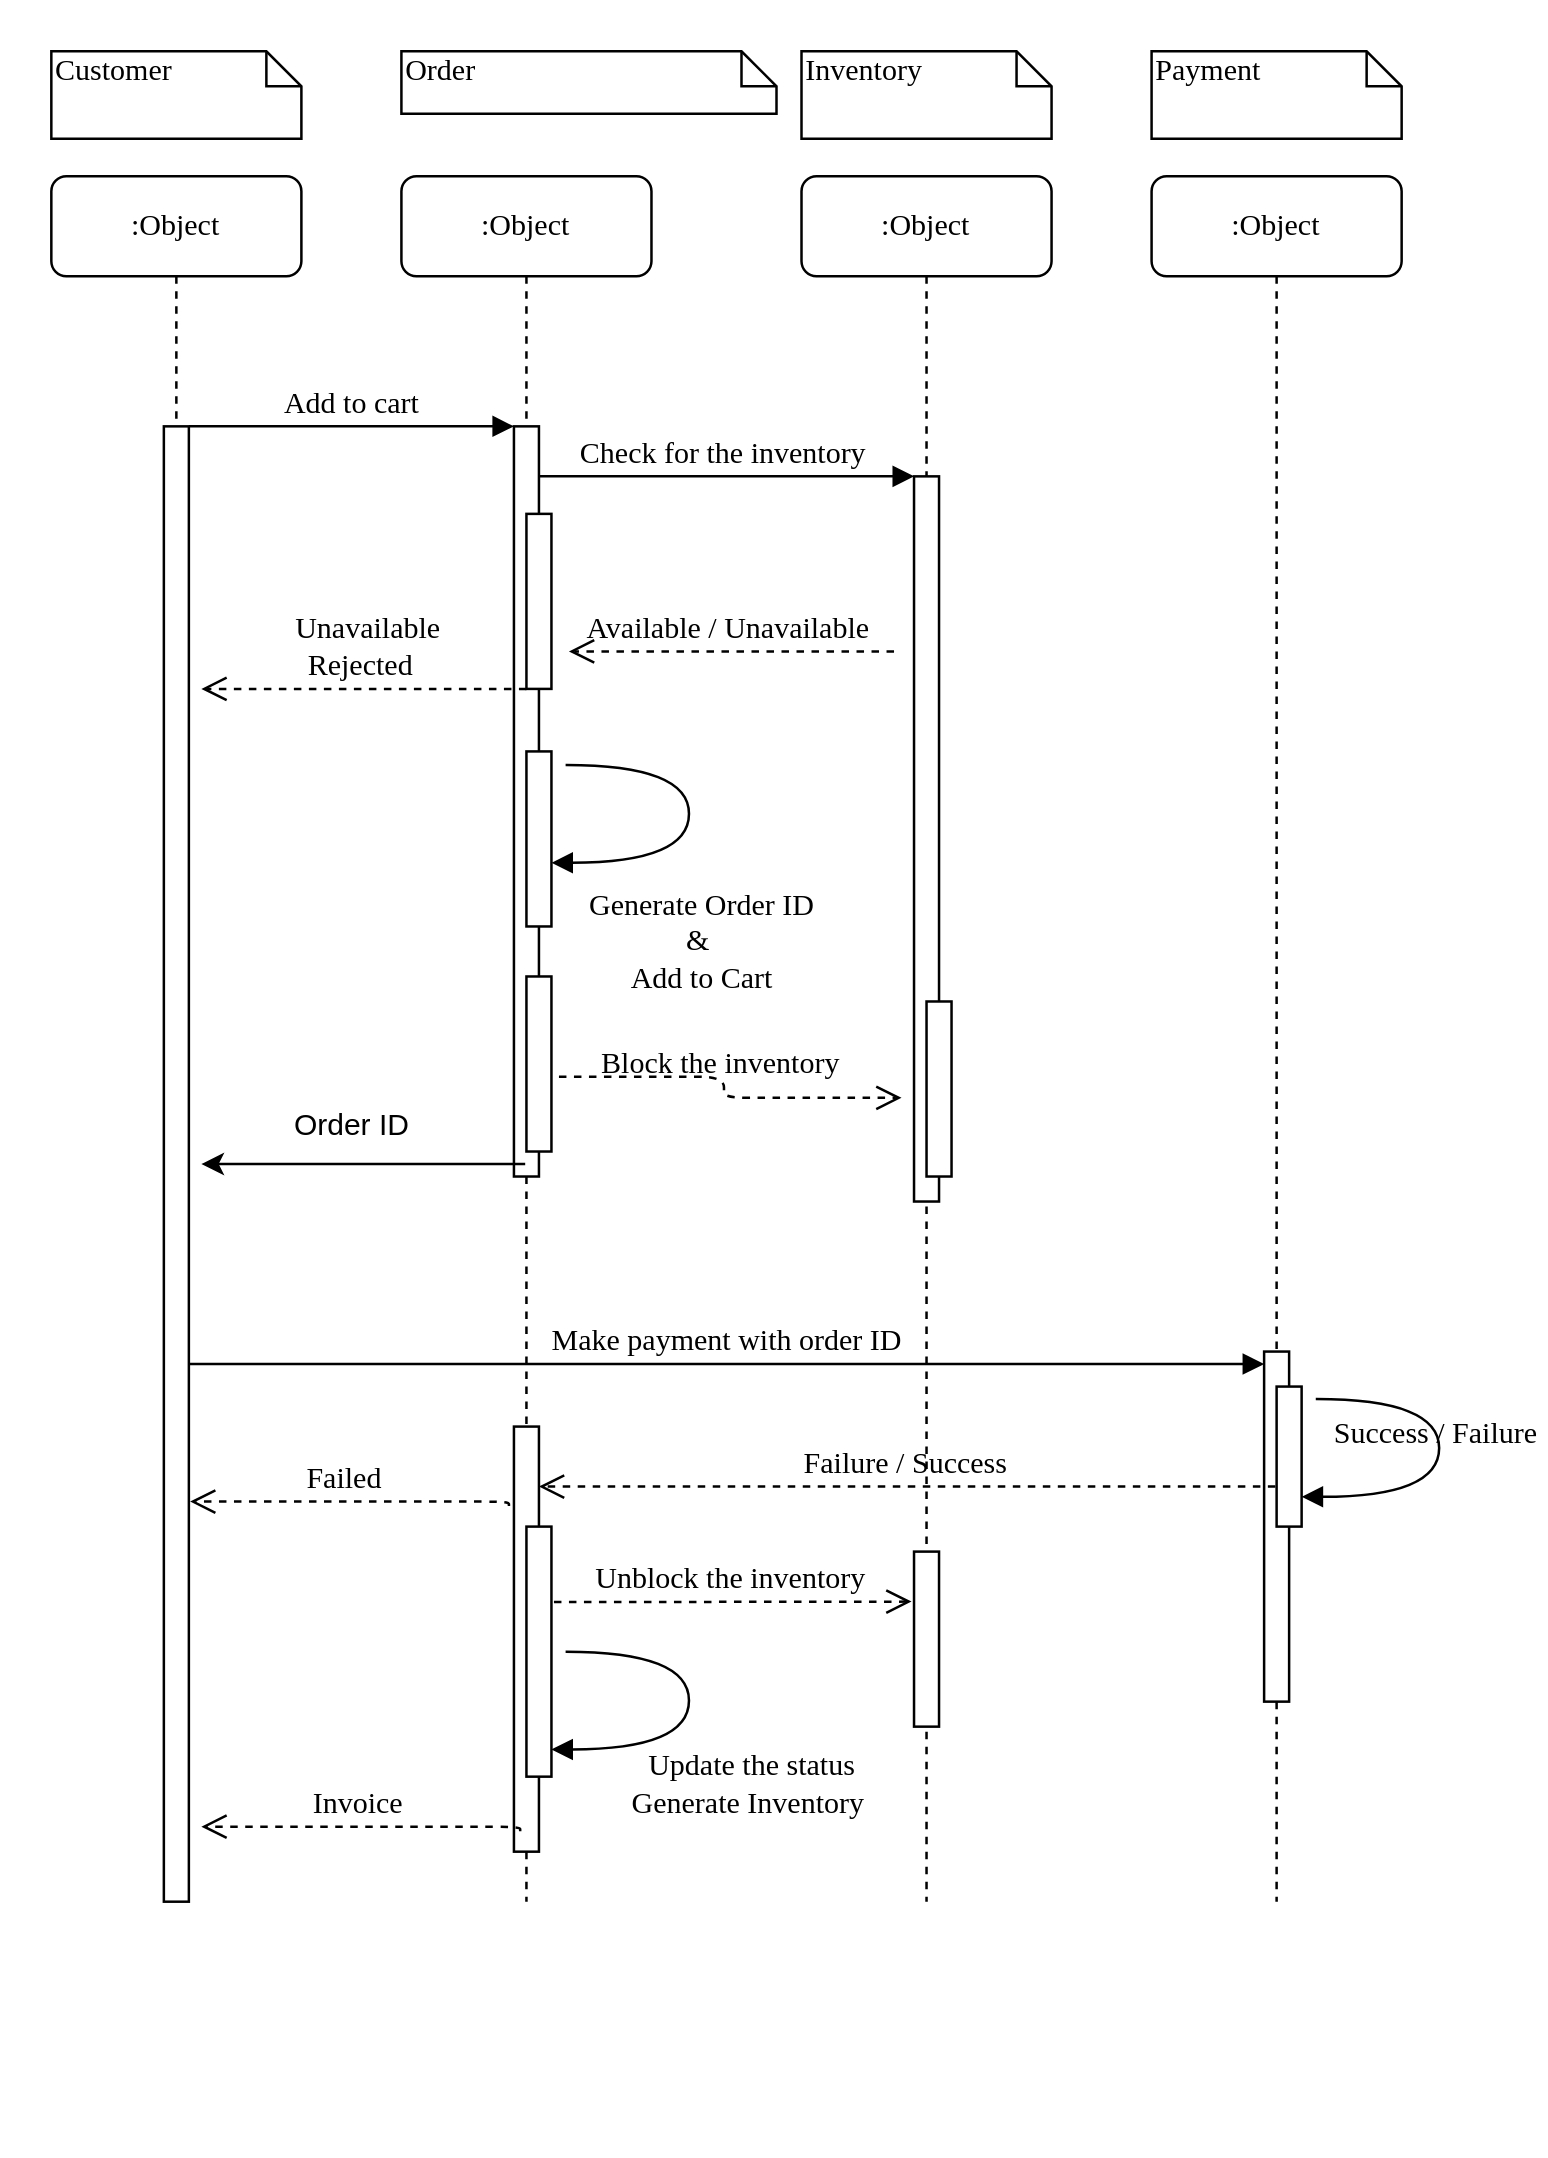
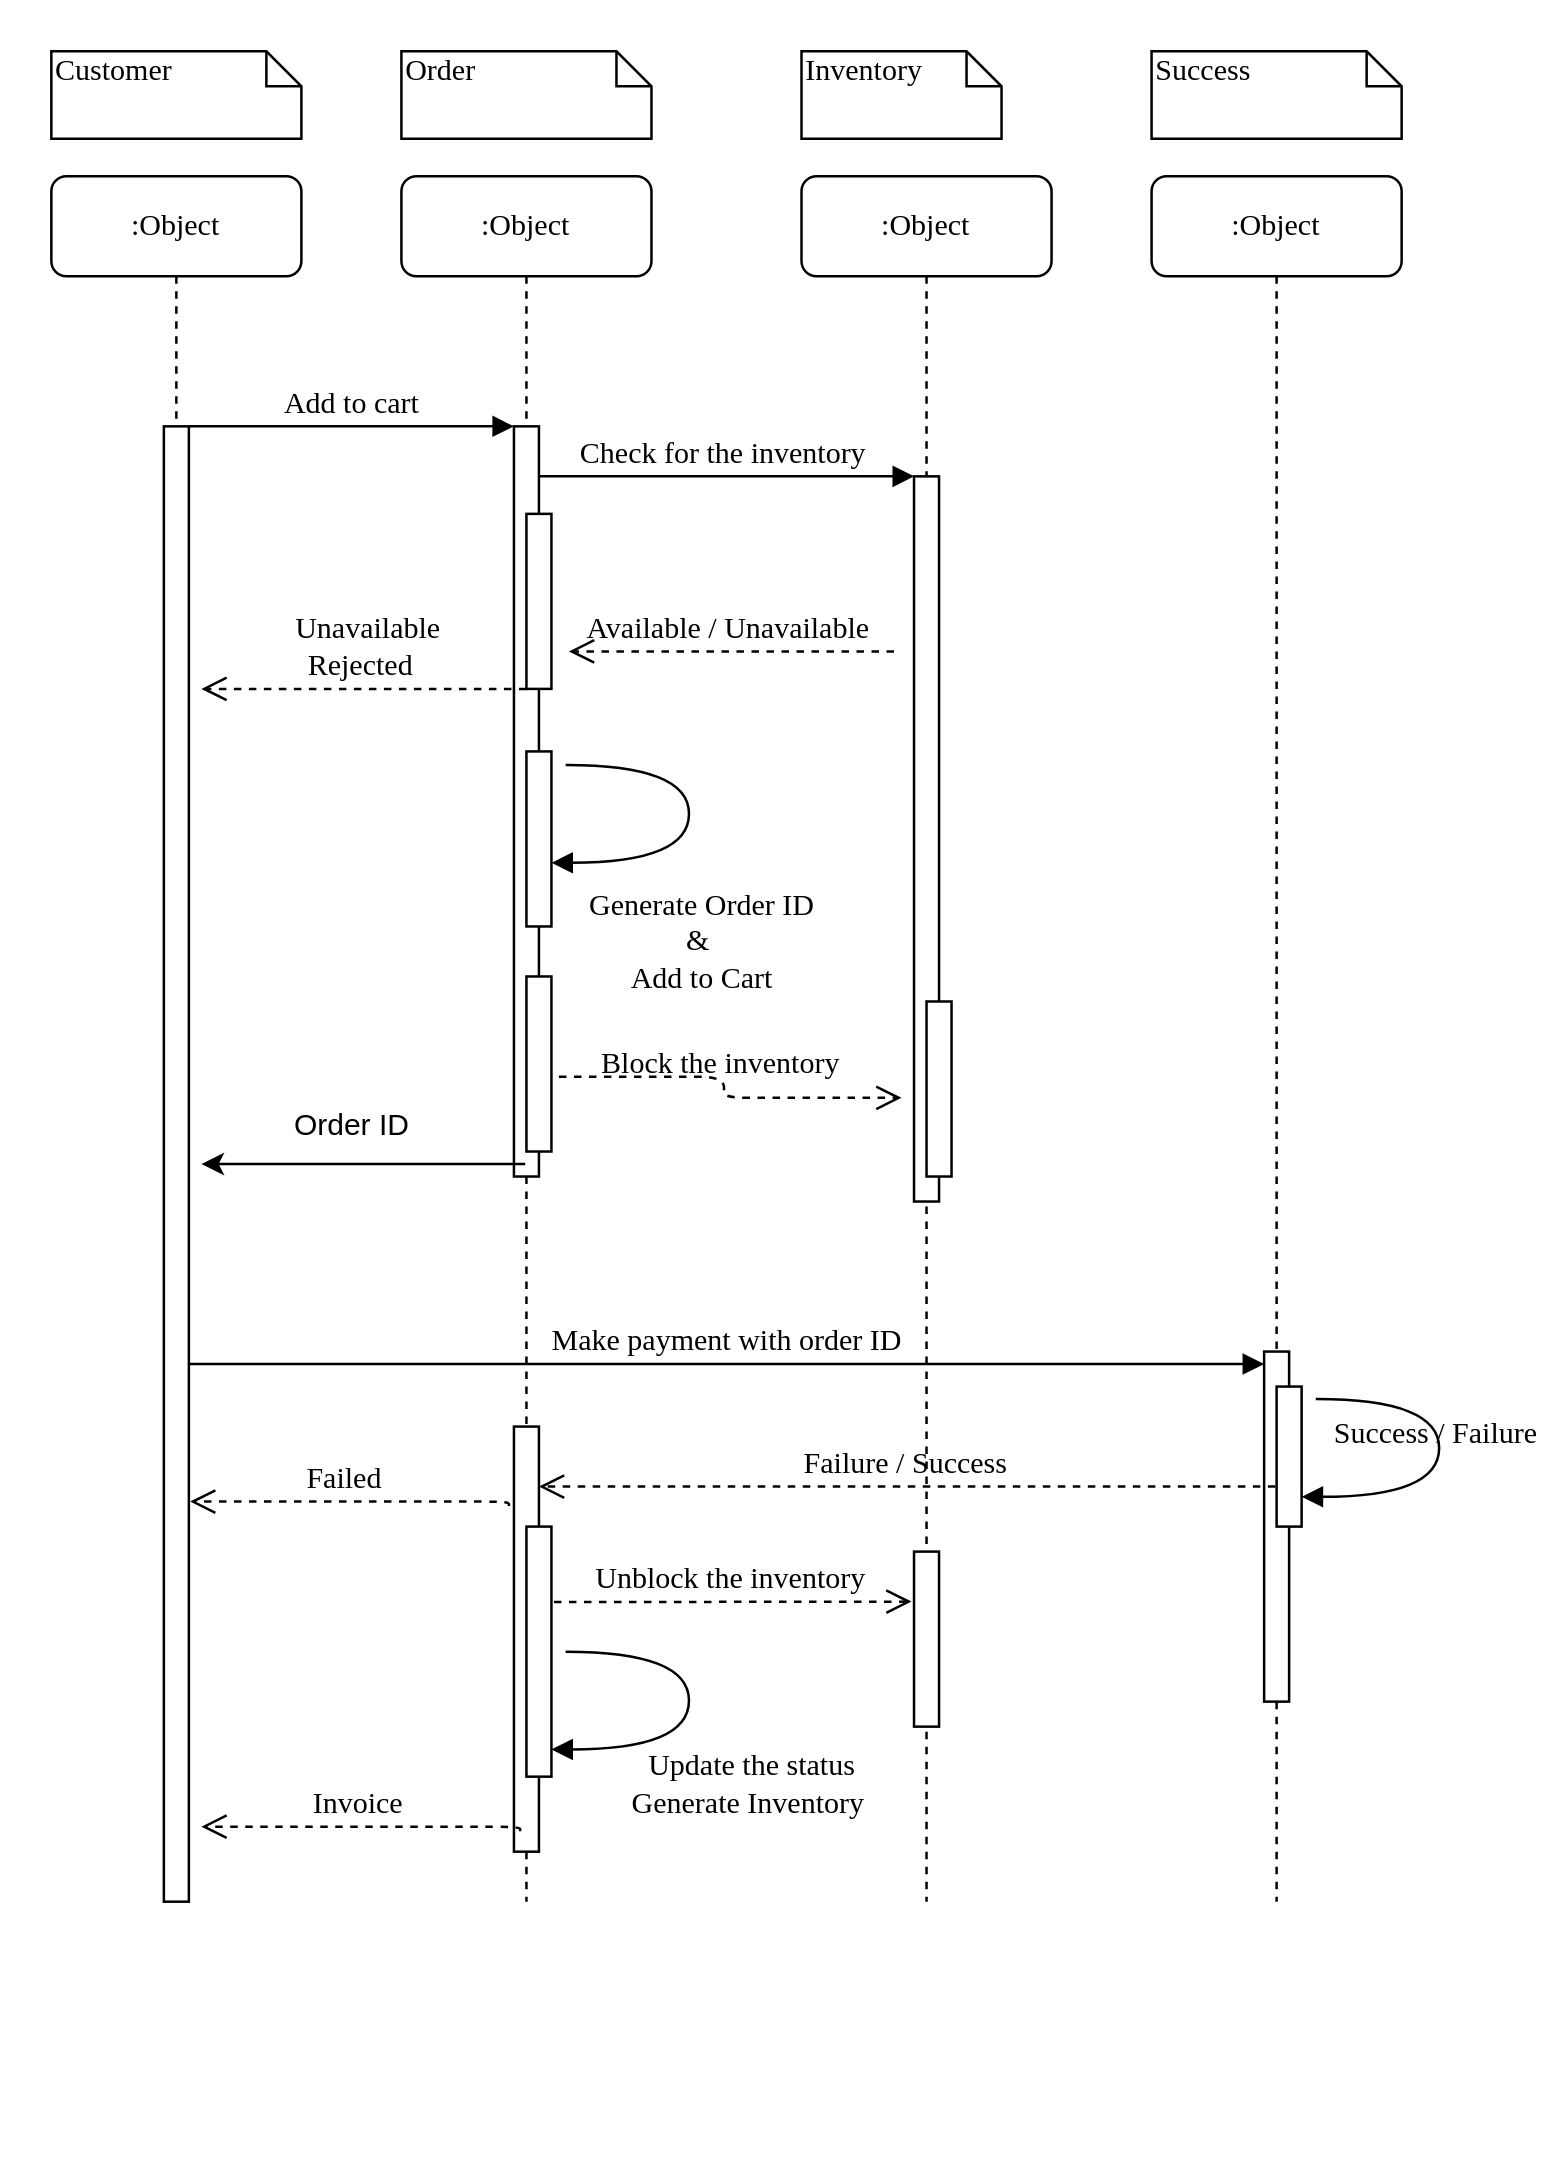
node "Payment": label "Payment" -> "Success"
node "Order": size 375x63 -> 250x88
node "Inventory": size 250x88 -> 200x88
